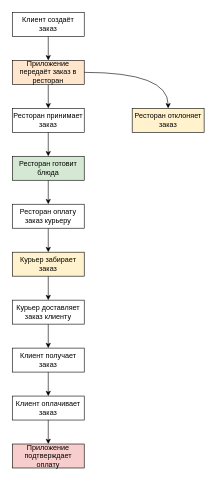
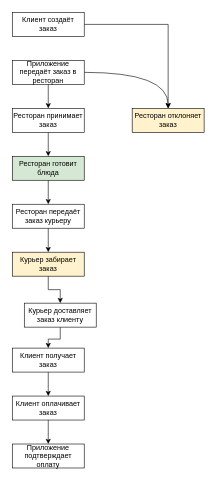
edge "Клиент создаёт заказ" -> "Приложение передаёт заказ в ресторан": now "Клиент создаёт заказ" -> "Ресторан отклоняет заказ"
node "Приложение передаёт заказ в ресторан": fillcolor #ffe6cc -> #ffffff
node "Ресторан оплату заказ курьеру": label "Ресторан оплату заказ курьеру" -> "Ресторан передаёт заказ курьеру"
node "Курьер доставляет заказ клиенту": moved (48, 312) -> (60, 315)
node "Приложение подтверждает оплату": fillcolor #f8cecc -> #ffffff
